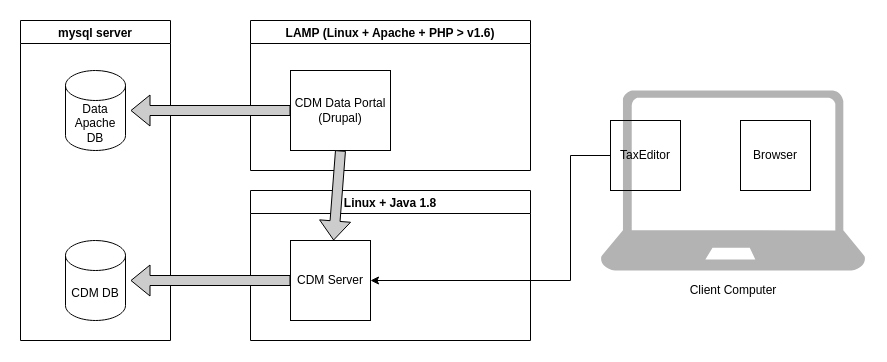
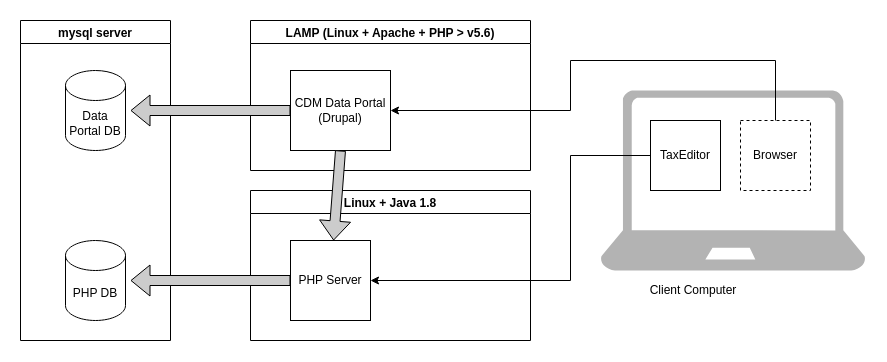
node "LAMP (Linux + Apache + PHP > v1.6)": label "LAMP (Linux + Apache + PHP > v1.6)" -> "LAMP (Linux + Apache + PHP > v5.6)"
edge "Browser" -> "CDM Data Portal (Drupal)": added
node "Data Apache DB": label "Data Apache DB" -> "Data Portal DB"
node "TaxEditor": moved (646, 156) -> (686, 156)
node "Browser": style solid -> dashed
node "CDM Server": label "CDM Server" -> "PHP Server"
node "Client Computer": moved (733, 291) -> (693, 291)
node "CDM DB": label "CDM DB" -> "PHP DB"
